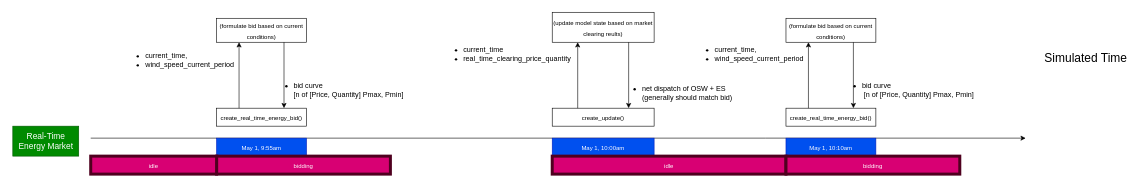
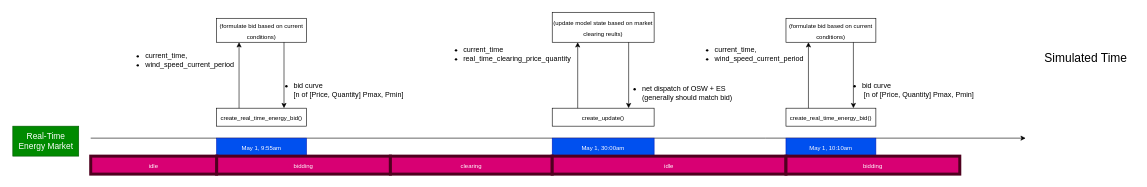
node "May 1, 10:00am": label "May 1, 10:00am" -> "May 1, 30:00am"
node "clearing": added
